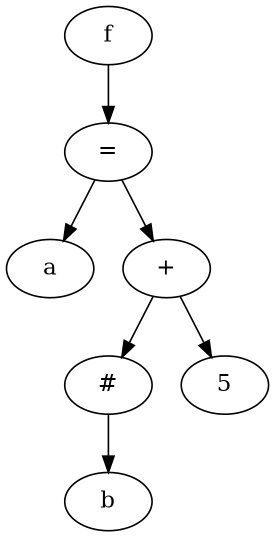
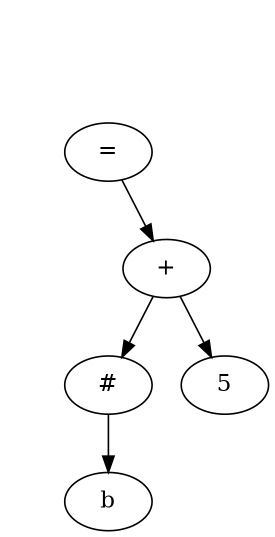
node "f": removed
node "a": removed
